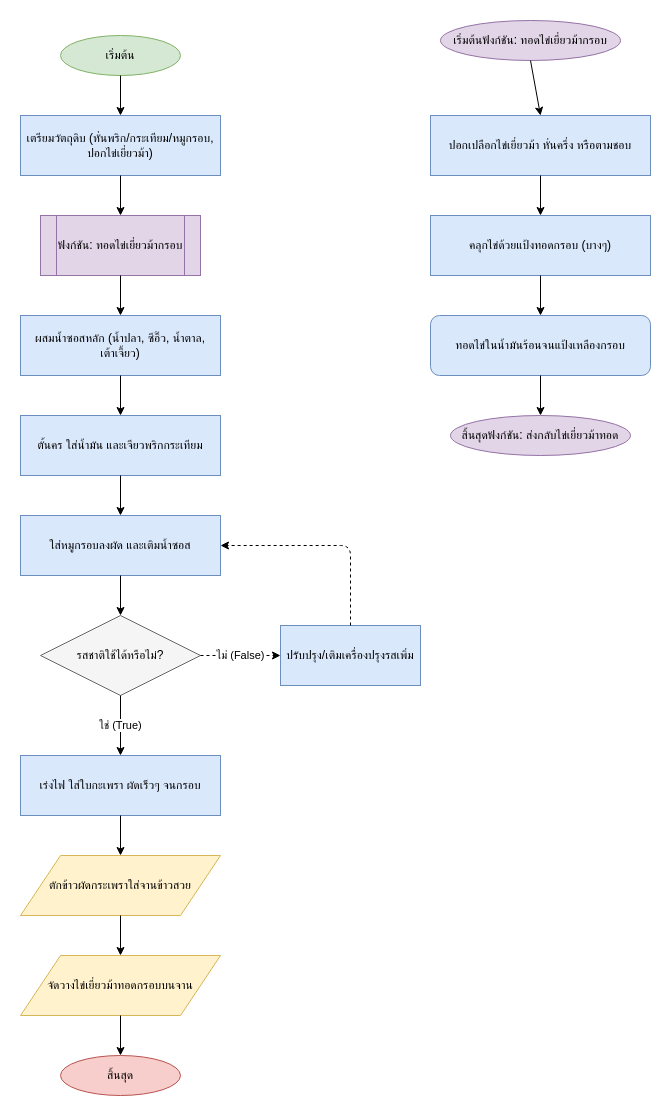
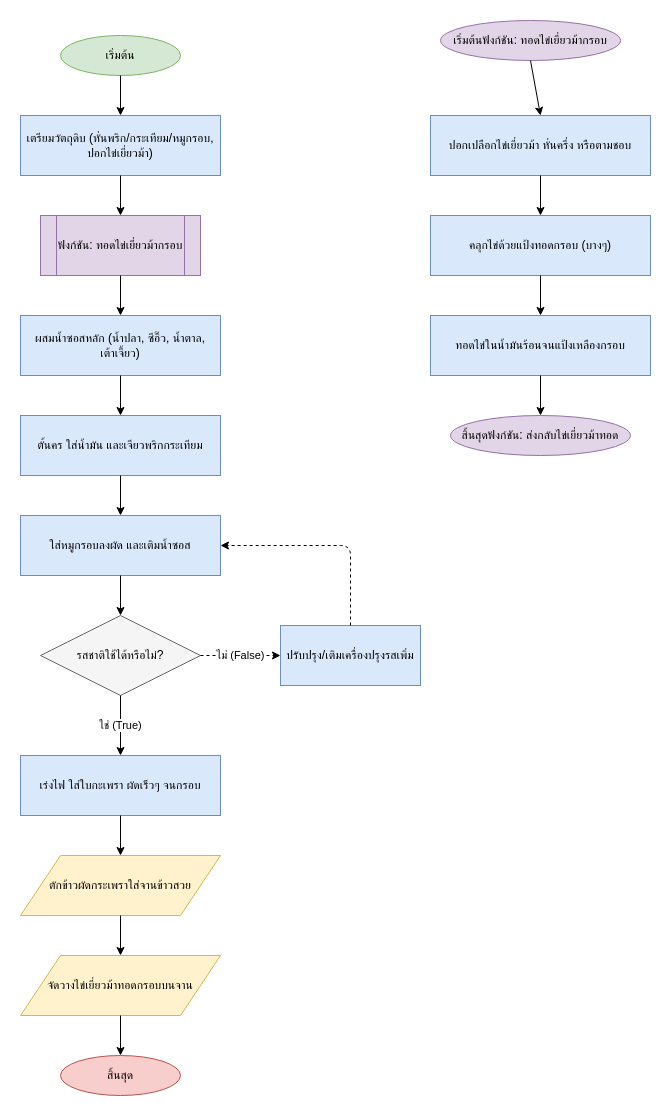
node "ทอดไข่ในน้ำมันร้อนจนแป้งเหลืองกรอบ": shape rounded rectangle -> rectangle
